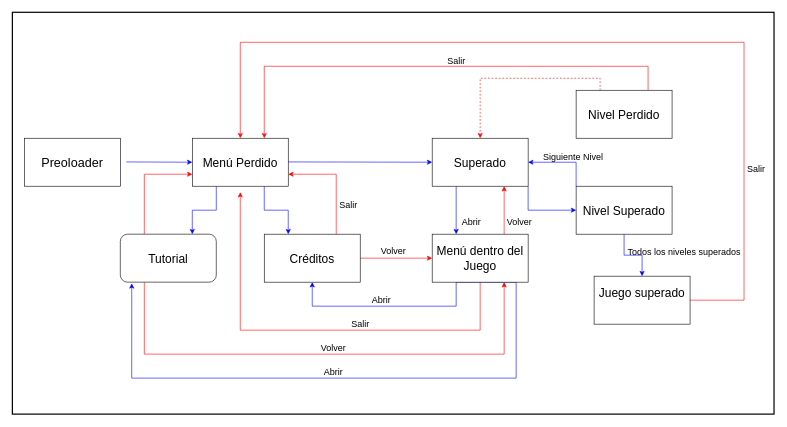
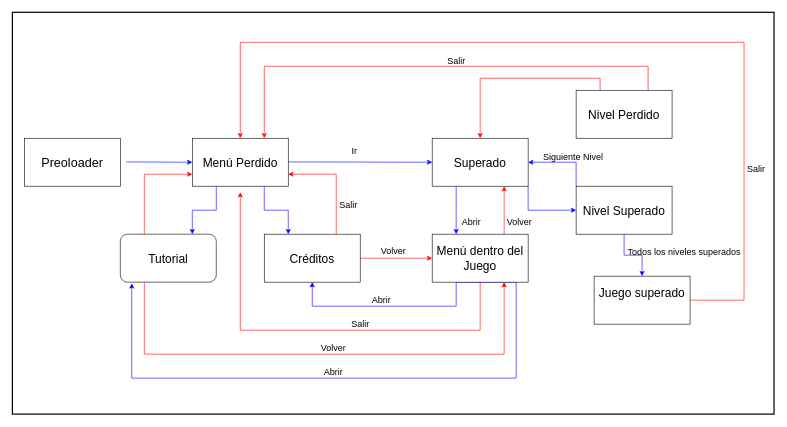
edge "Nivel Perdido" -> "Superado": style dashed -> solid
node "Ir": added
